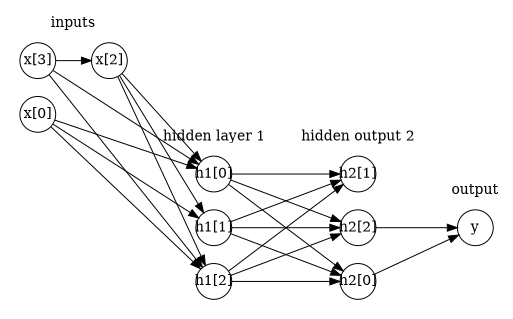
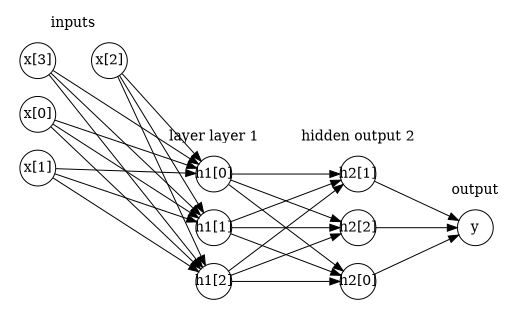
edge "x[3]" -> "x[2]": now "x[3]" -> "h1[1]"
cluster "hidden layer 1": label "hidden layer 1" -> "layer layer 1"
node "x[1]": added
edge "h2[1]" -> "y": added
